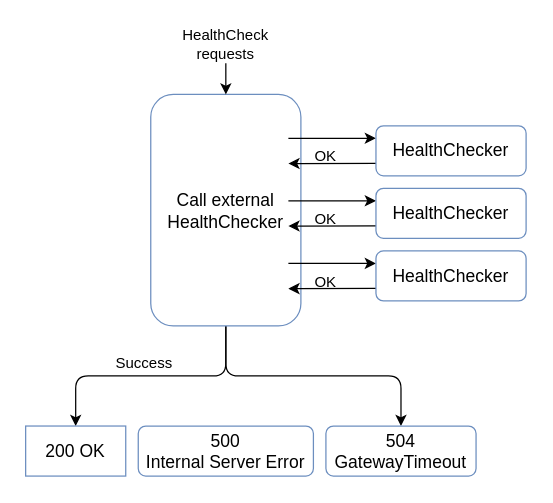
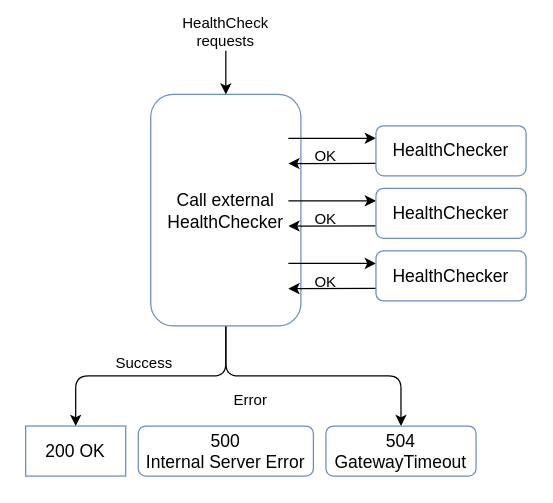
node "HealthCheck requests": moved (226, 44) -> (226, 32)
node "Error": added
